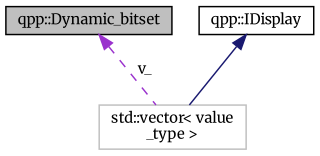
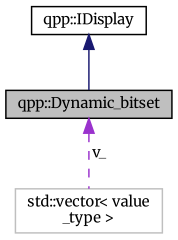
edge "std::vector< value _type >" -> "qpp::IDisplay": now "qpp::Dynamic_bitset" -> "qpp::IDisplay"
